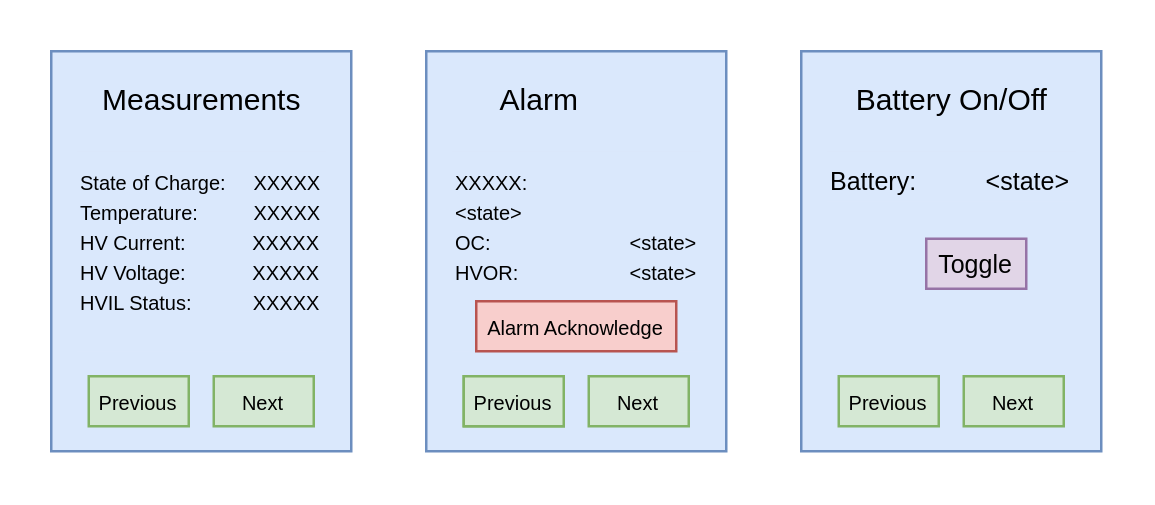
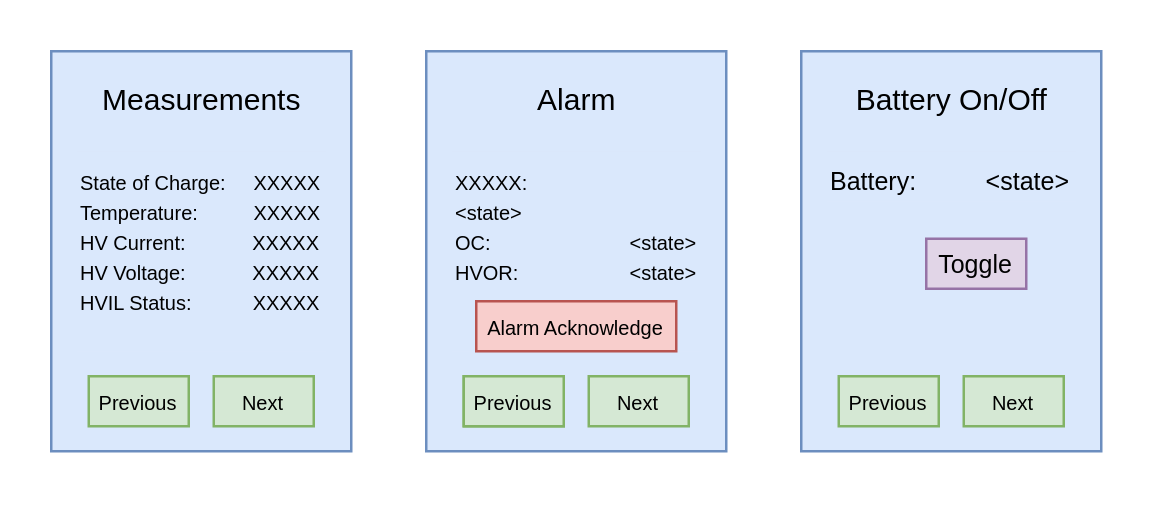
node "Alarm": moved (539, 101) -> (576, 101)
